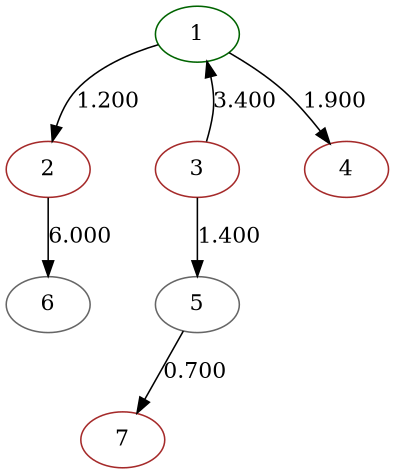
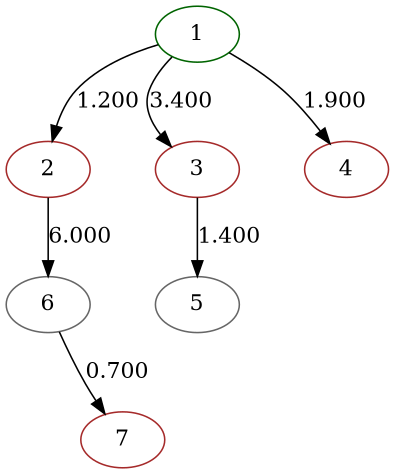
edge "3" -> "1": reversed
edge "5" -> "7": now "6" -> "7"
